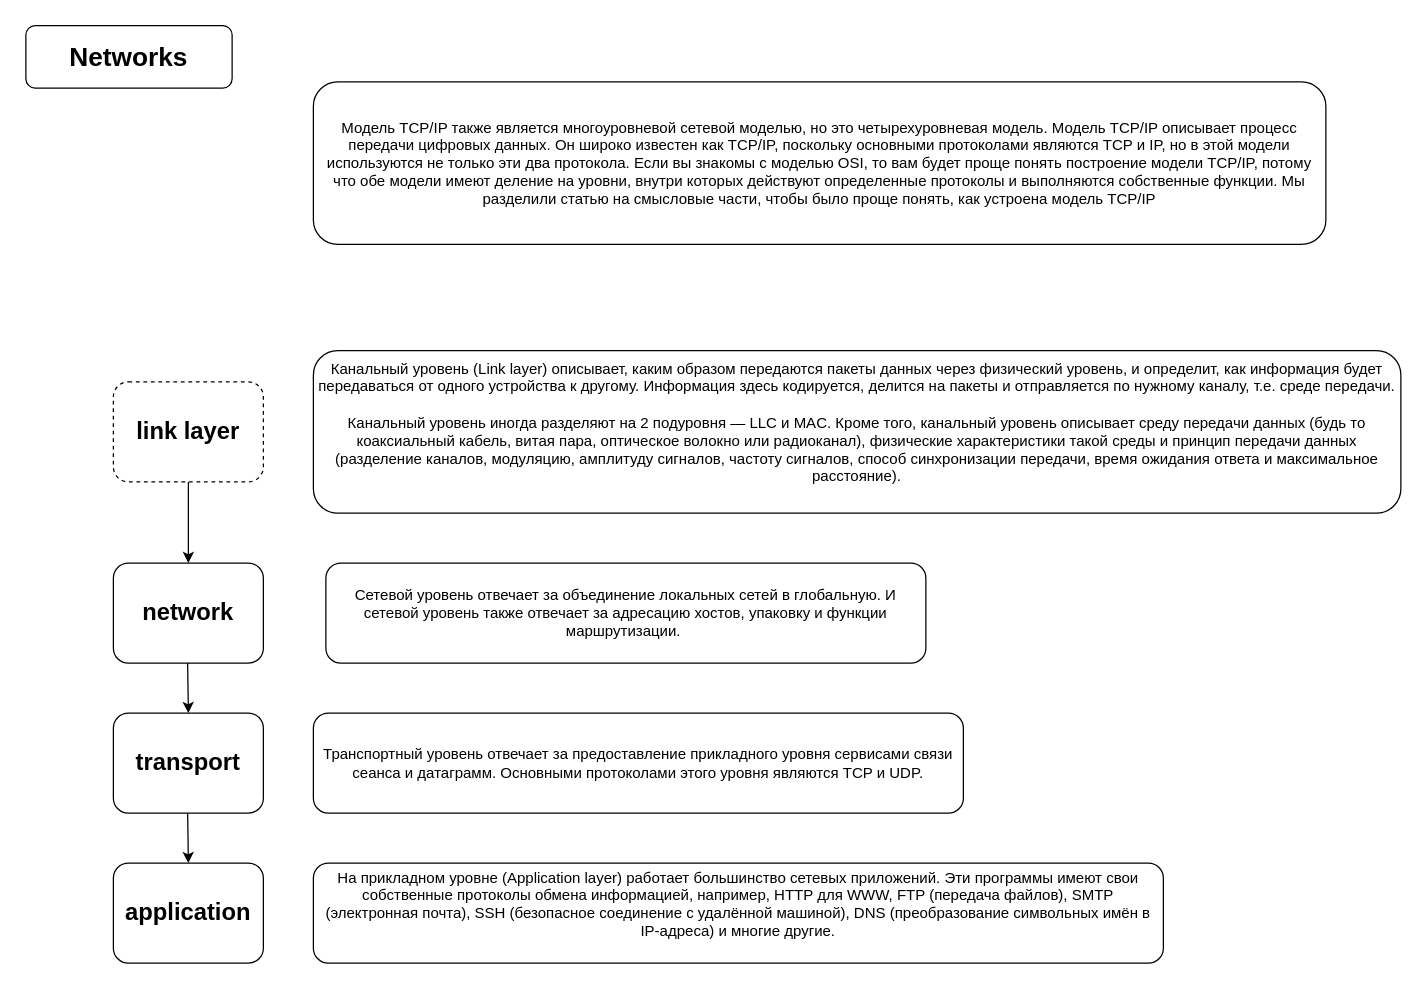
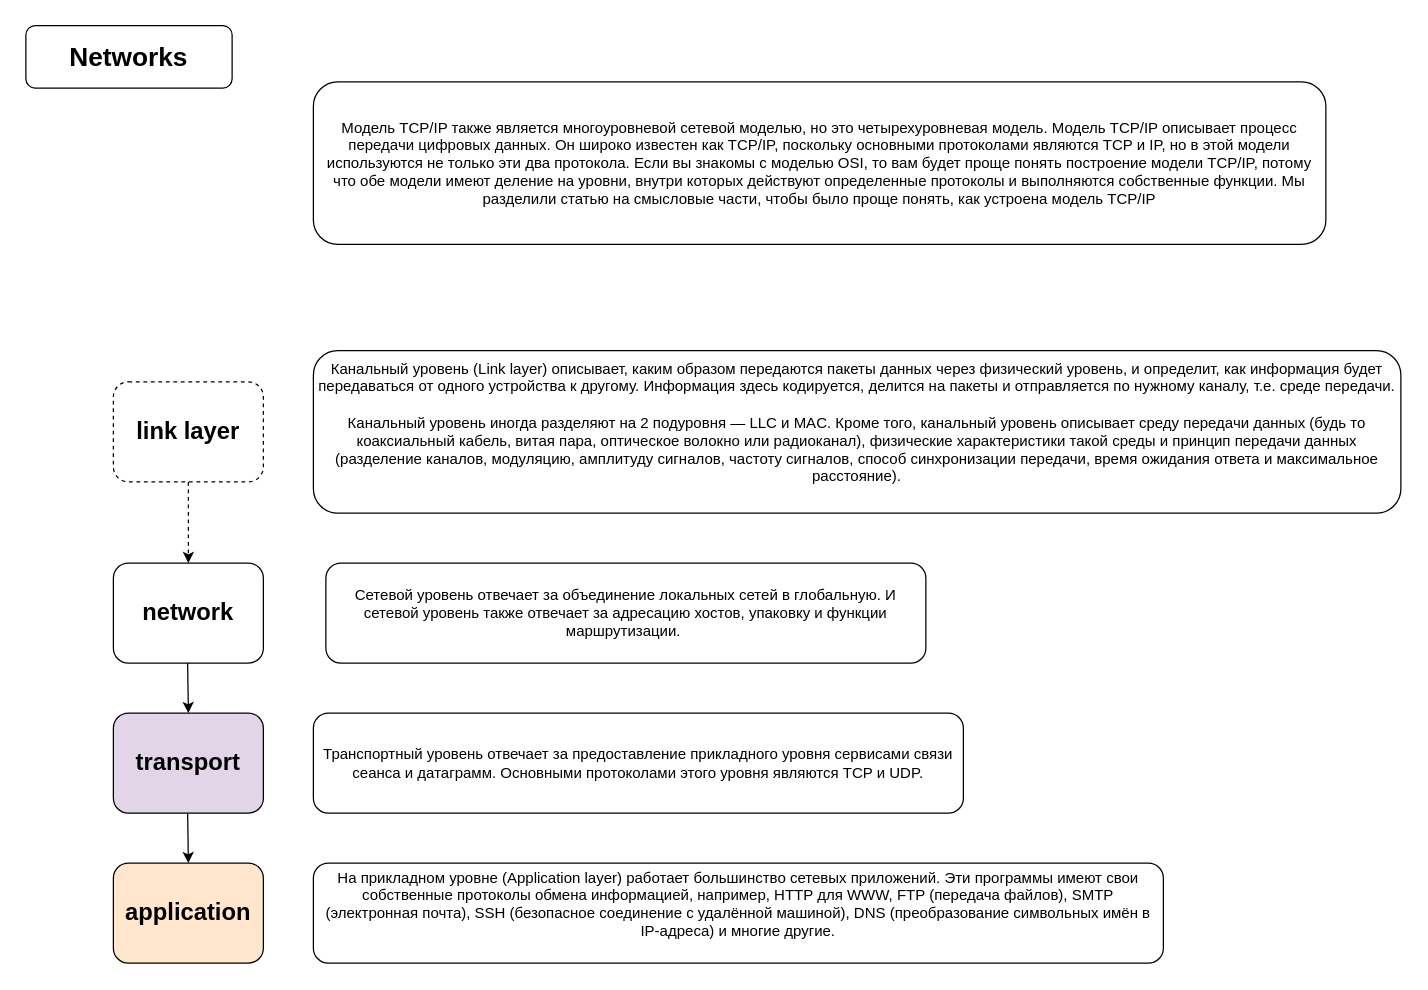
edge "link layer" -> "network": style solid -> dashed
node "transport": fillcolor #ffffff -> #e1d5e7
node "application": fillcolor #ffffff -> #ffe6cc
